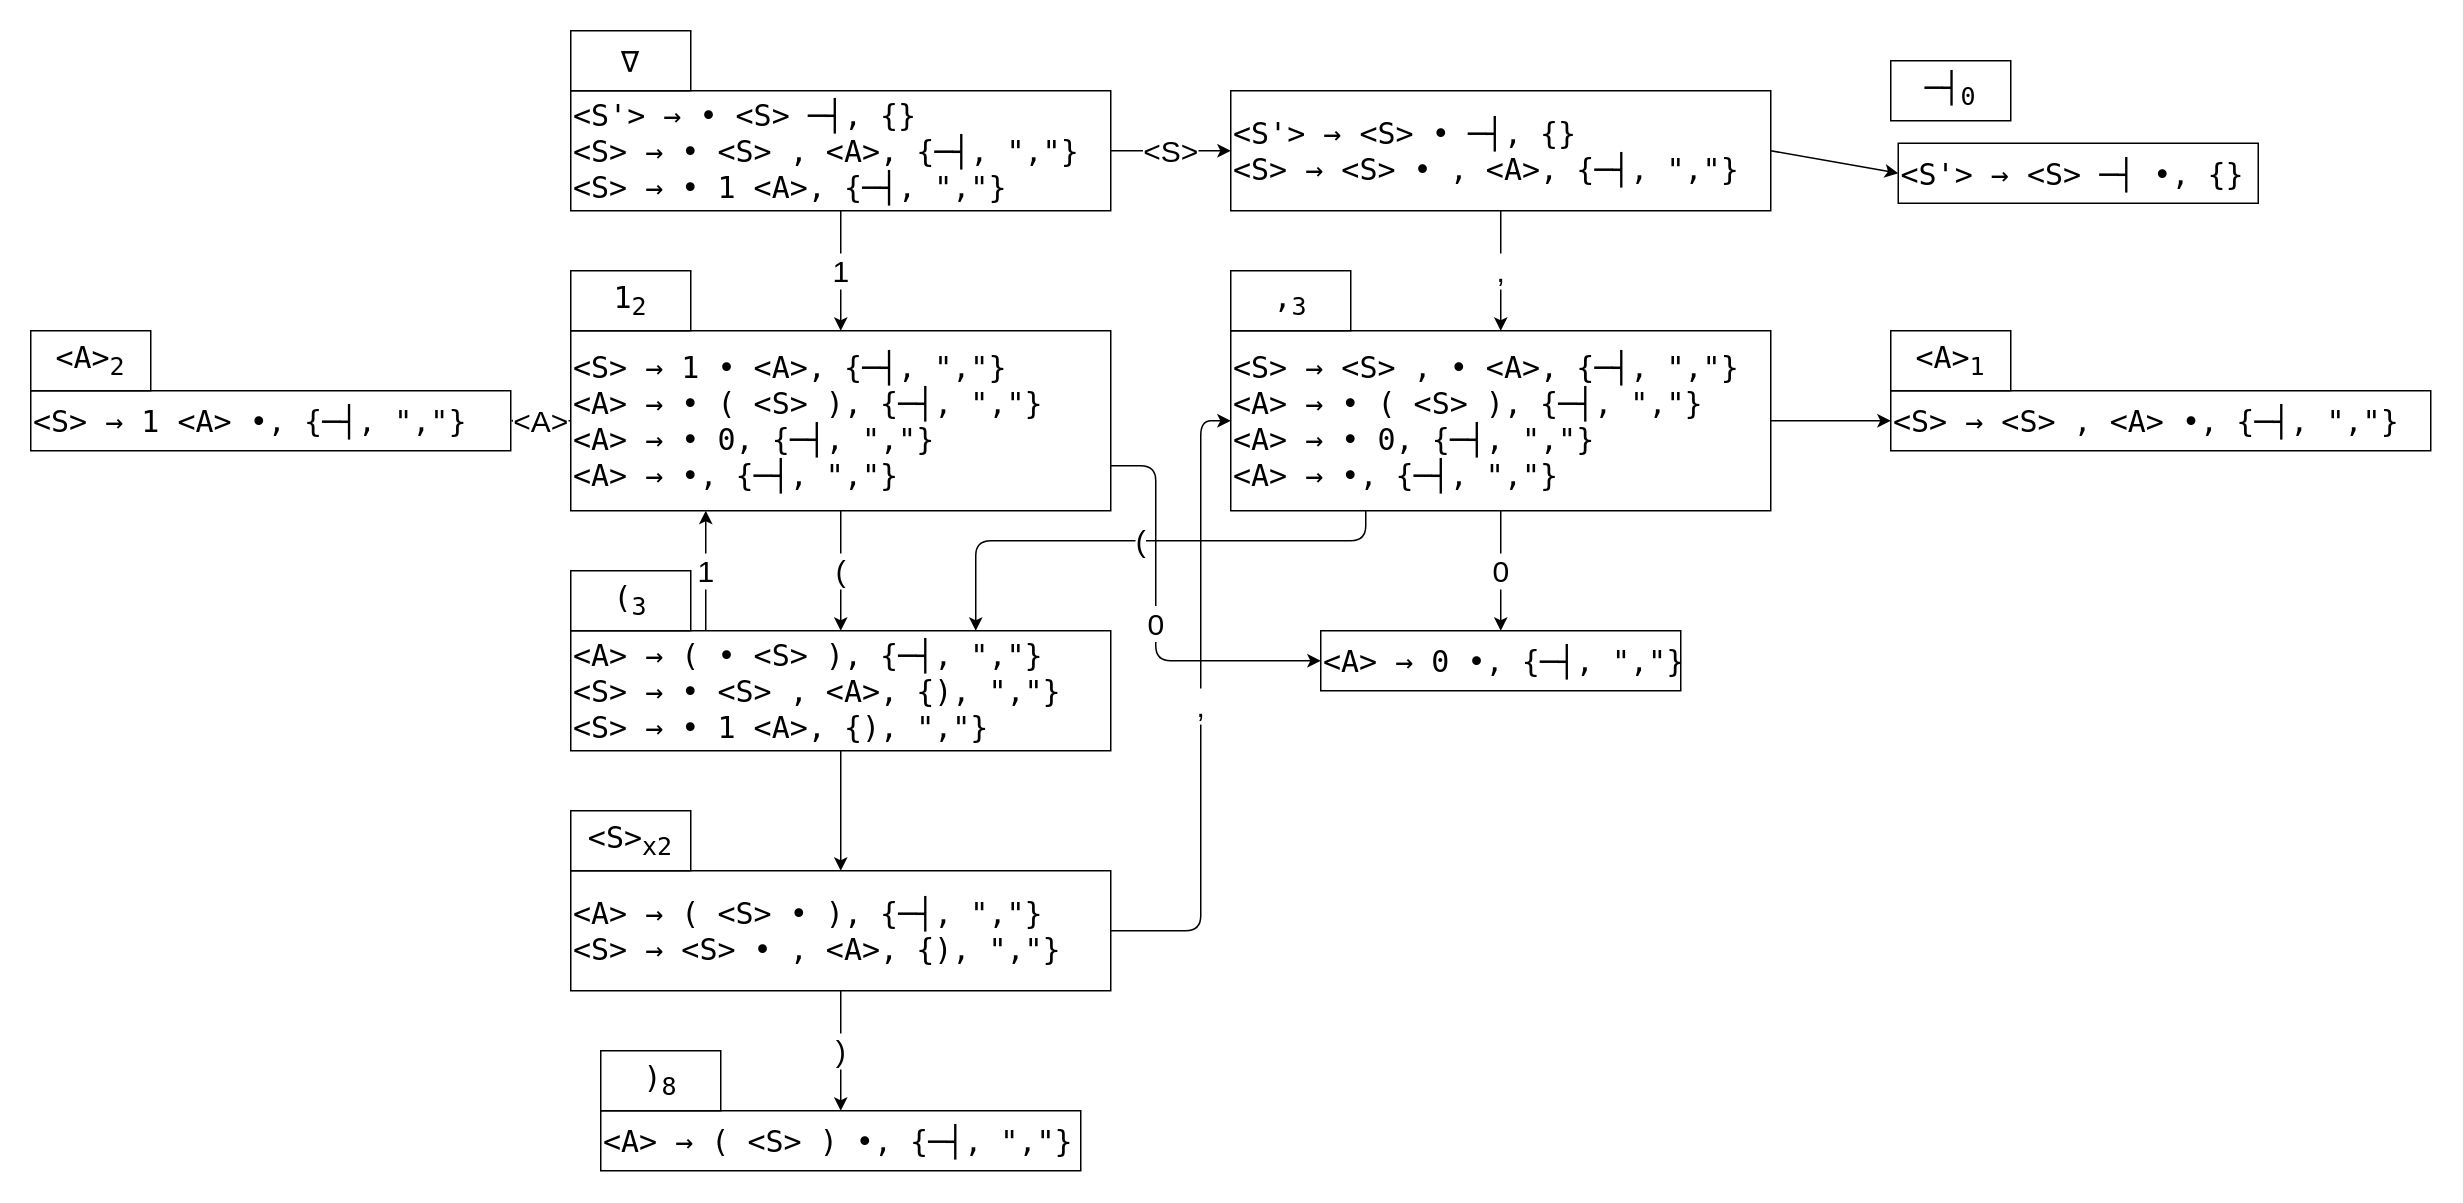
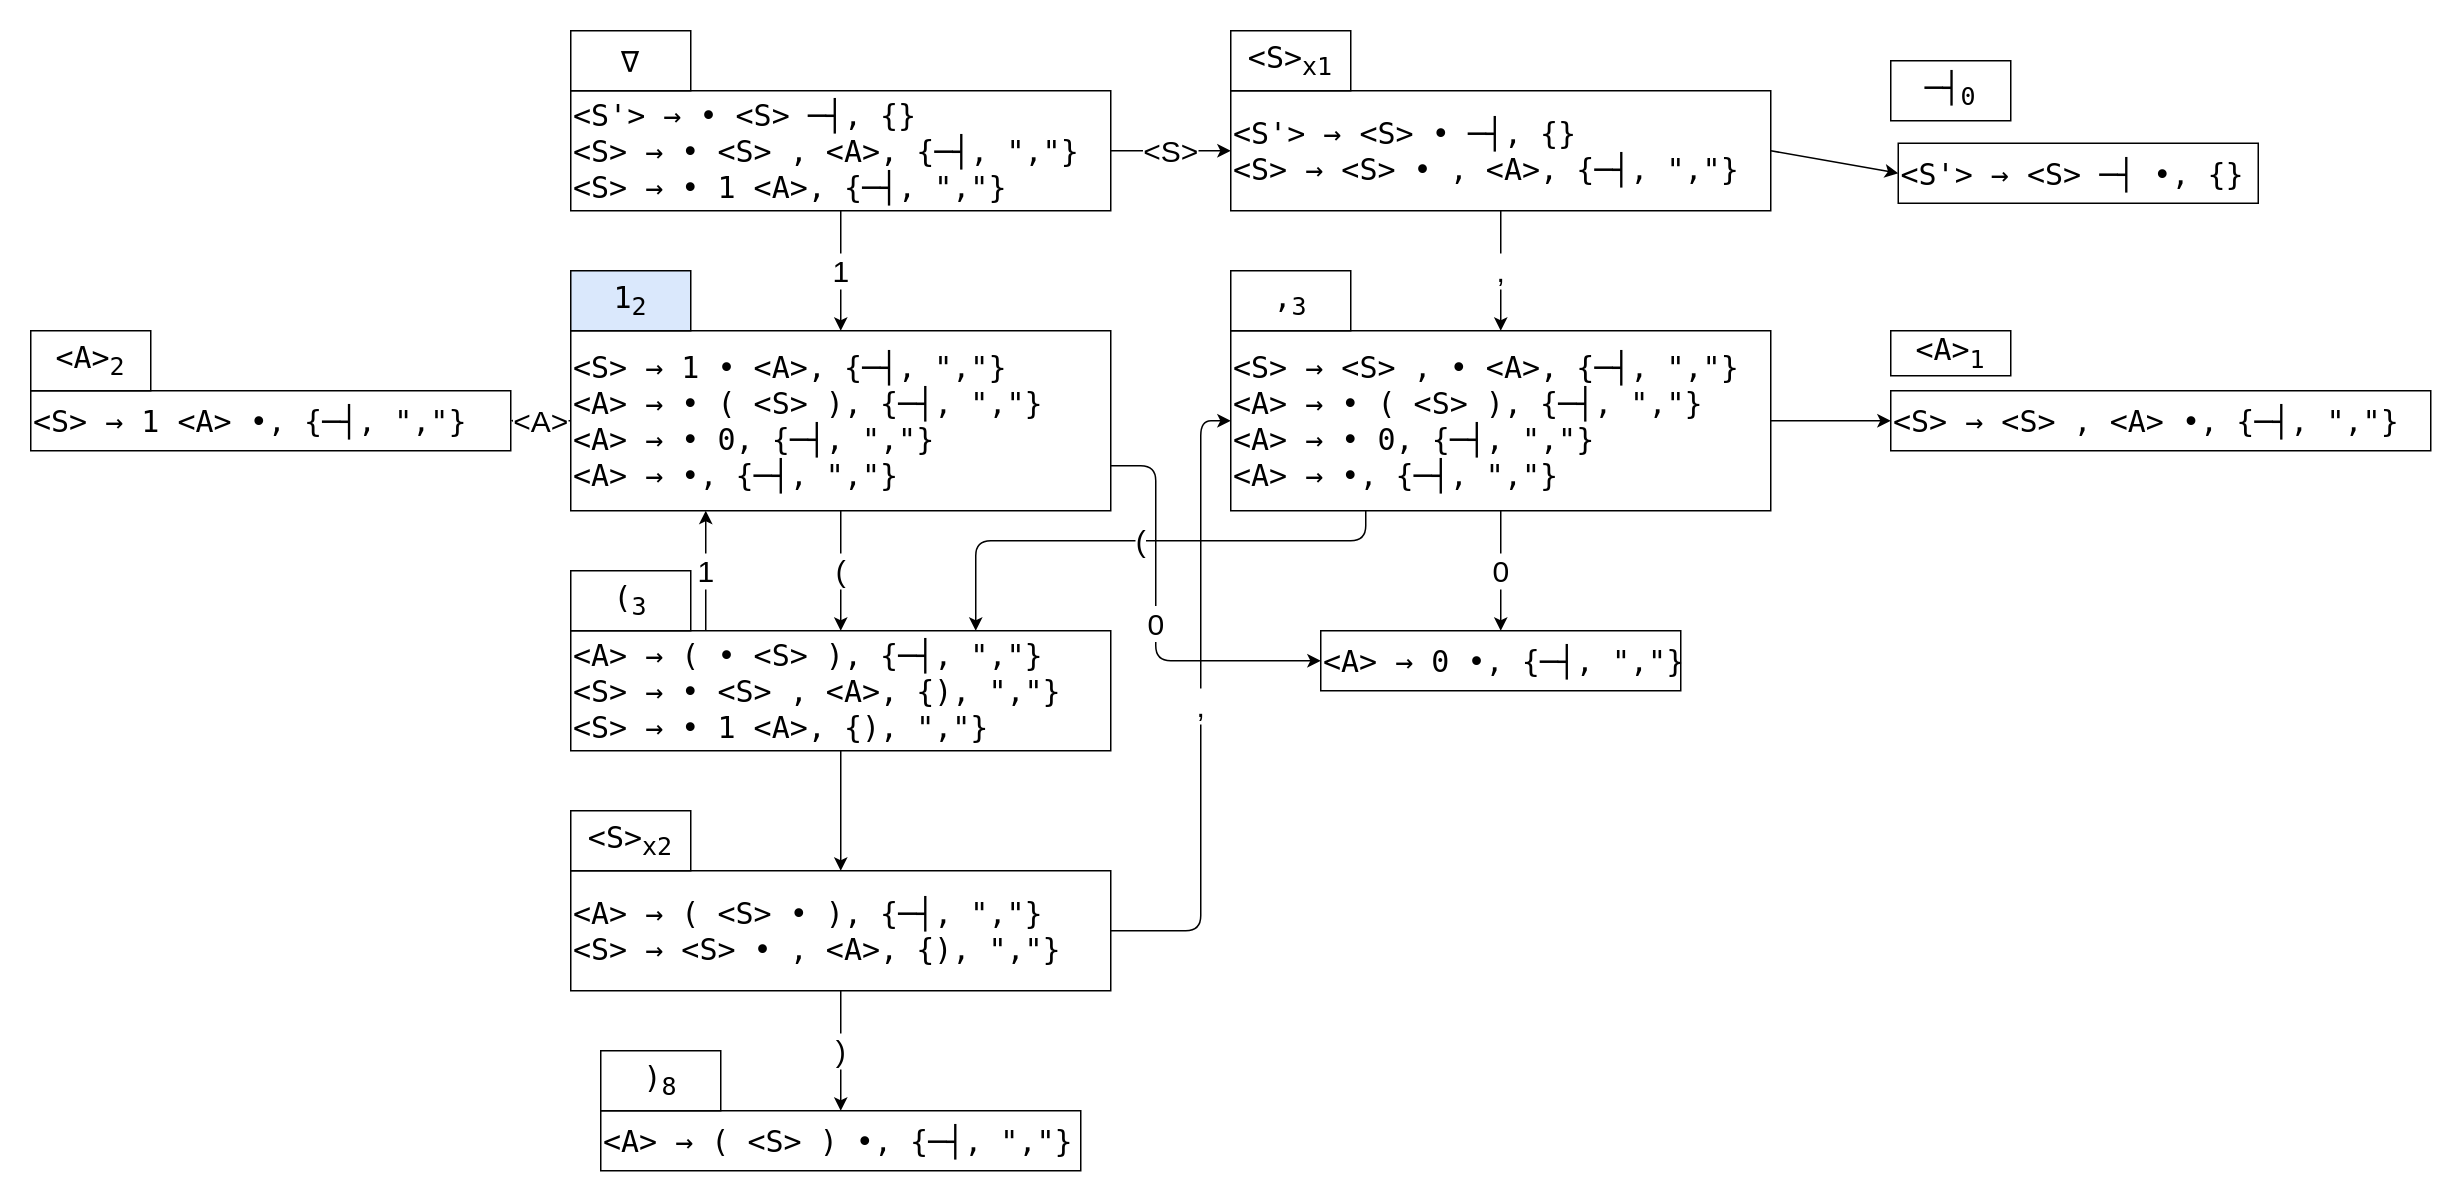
node "<S>x1": added
node "12": fillcolor #ffffff -> #dae8fc
node "<A>1": size 120x60 -> 120x45
